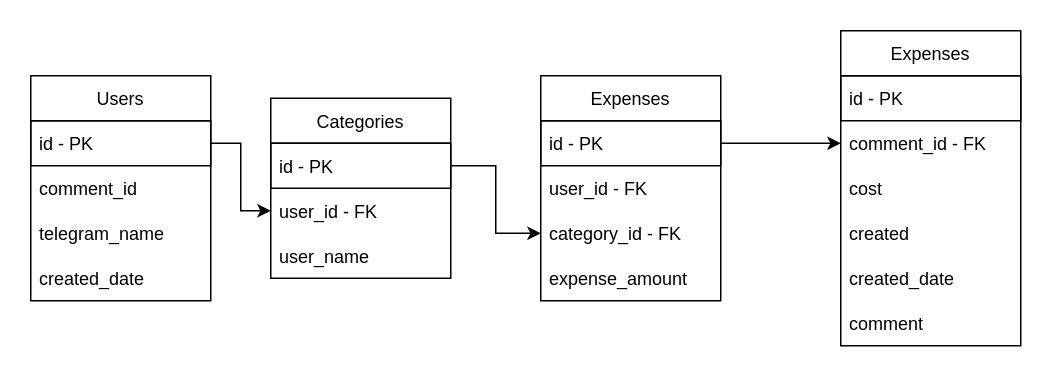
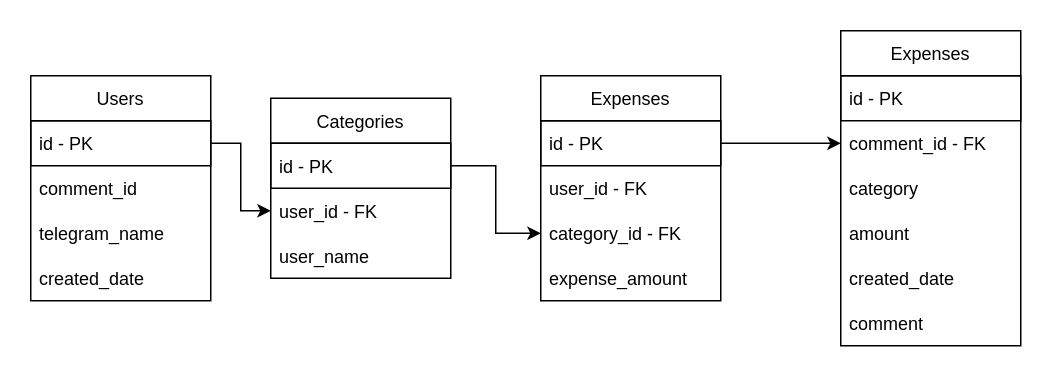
node "cost": label "cost" -> "category"
node "created": label "created" -> "amount"
